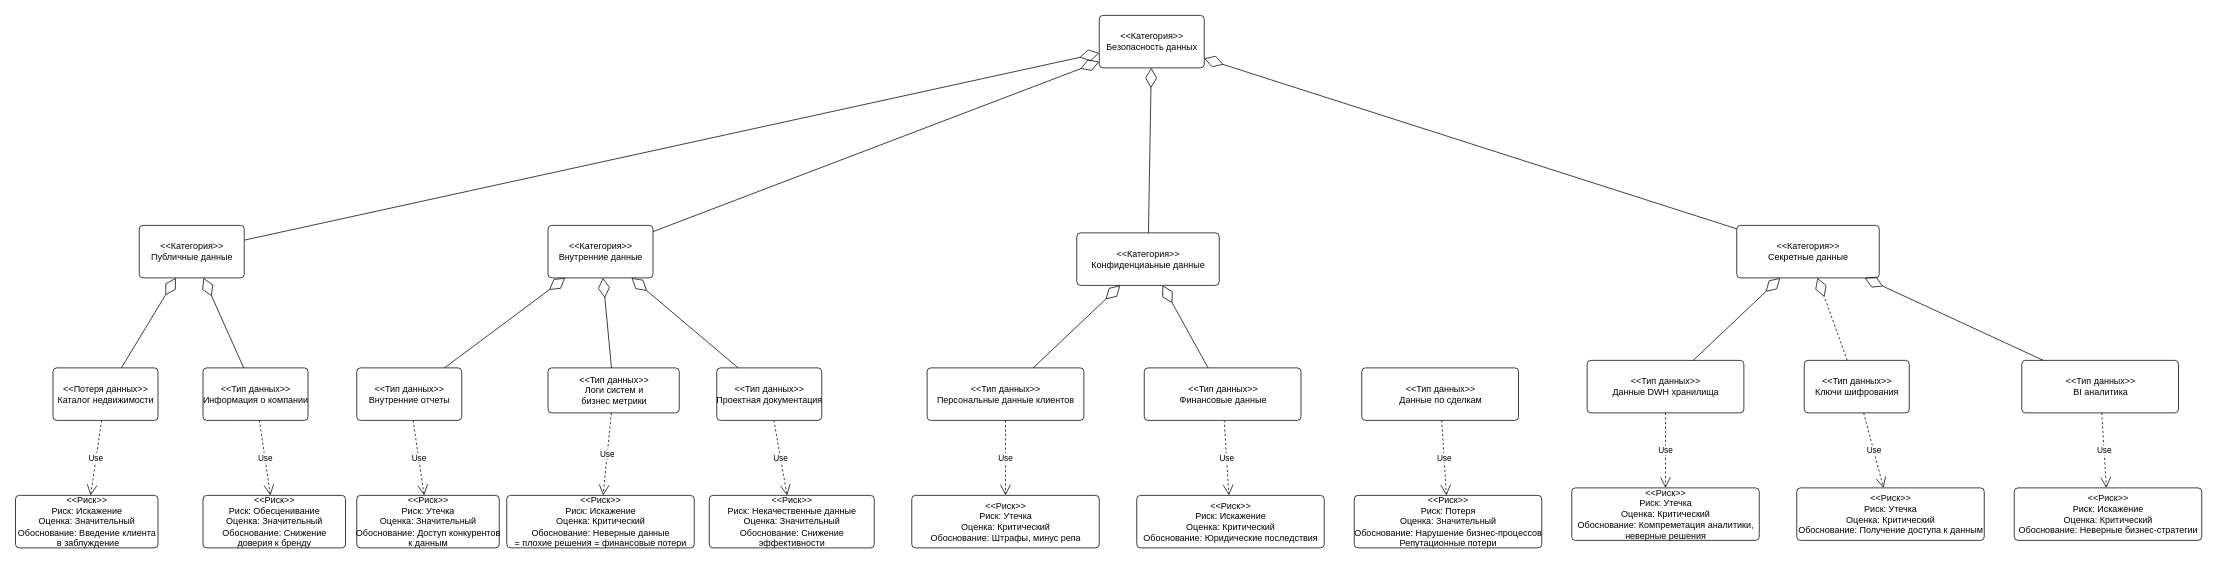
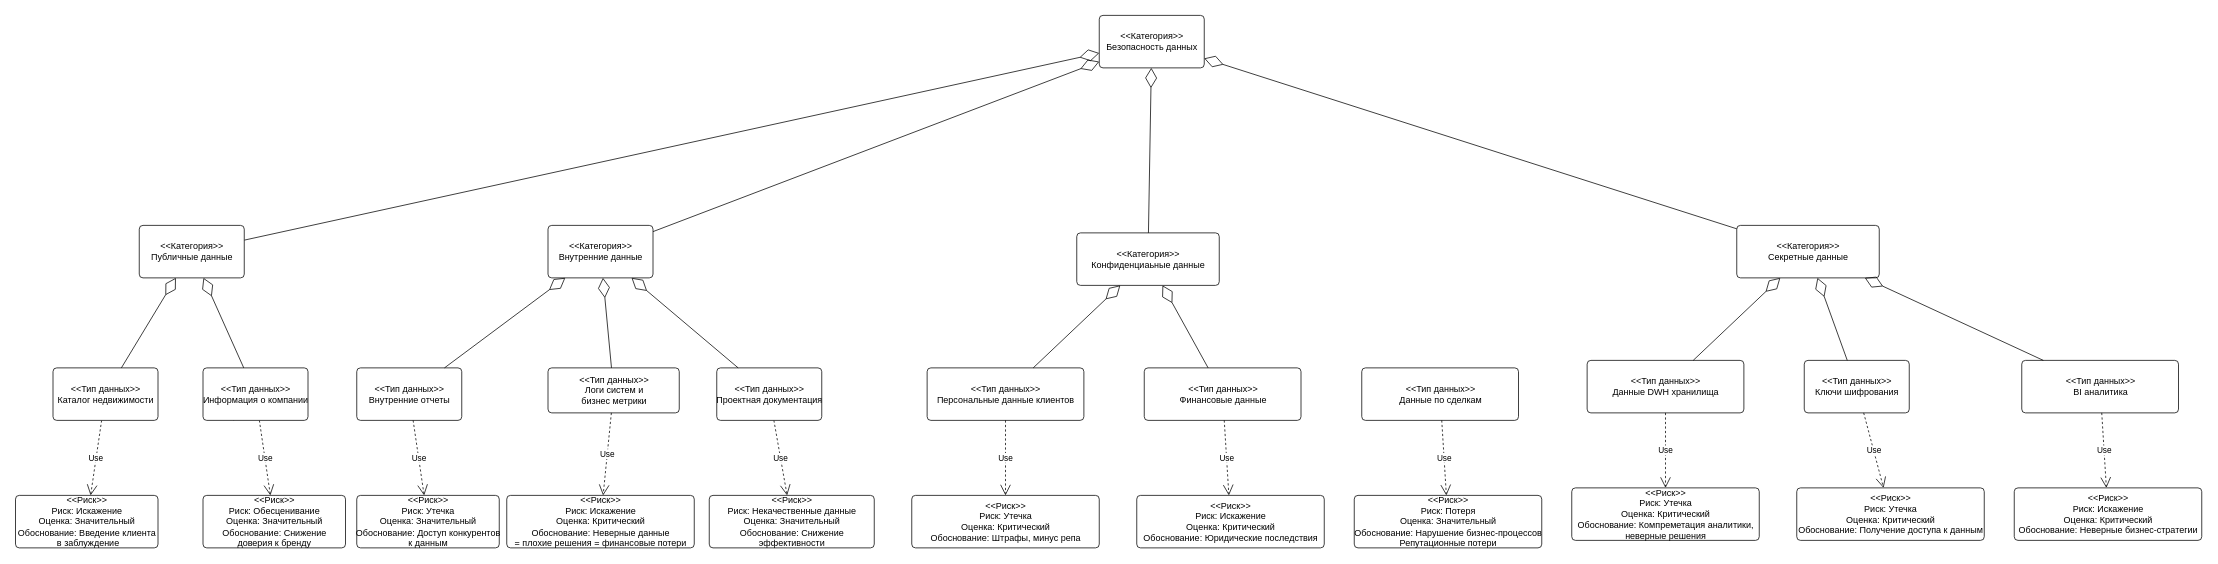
edge "<<Тип данных>> Ключи шифрования" -> "<<Категория>> Секретные данные": style dashed -> solid
node "<<Потеря данных>> Каталог недвижимости": label "<<Потеря данных>> Каталог недвижимости" -> "<<Тип данных>> Каталог недвижимости"
